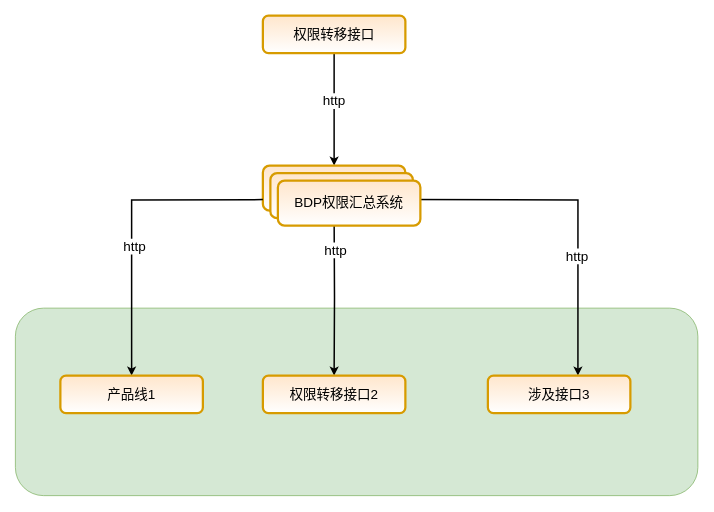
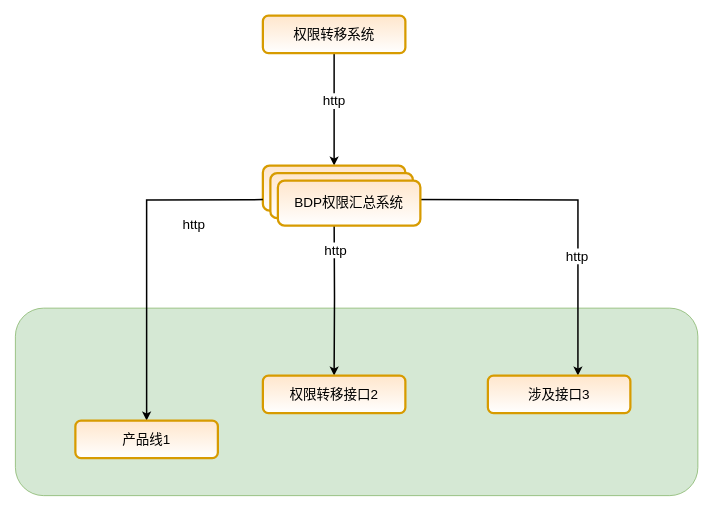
node "权限转移接口": label "权限转移接口" -> "权限转移系统"
node "产品线1": moved (132, 394) -> (147, 439)
